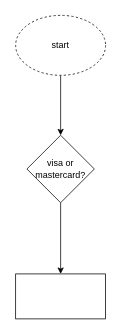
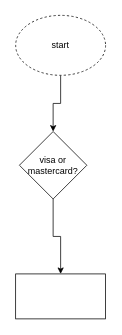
node "visa or mastercard?": moved (60, 169) -> (53, 165)
